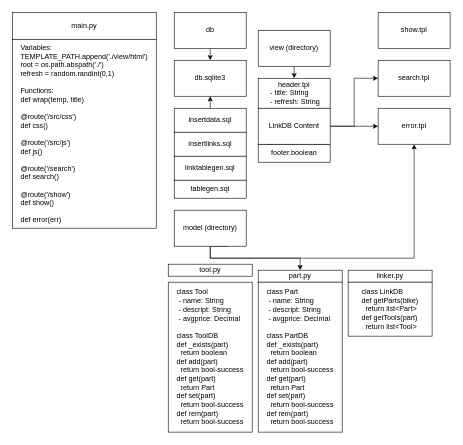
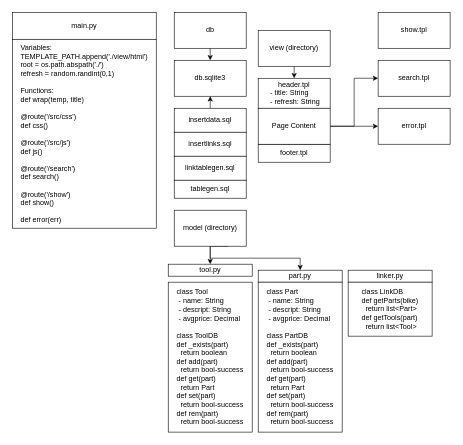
node "LinkDB Content": label "LinkDB Content" -> "Page Content"
edge "model (directory)" -> "error.tpl": now "model (directory)" -> "tool.py"
node "footer.boolean": label "footer.boolean" -> "footer.tpl"
